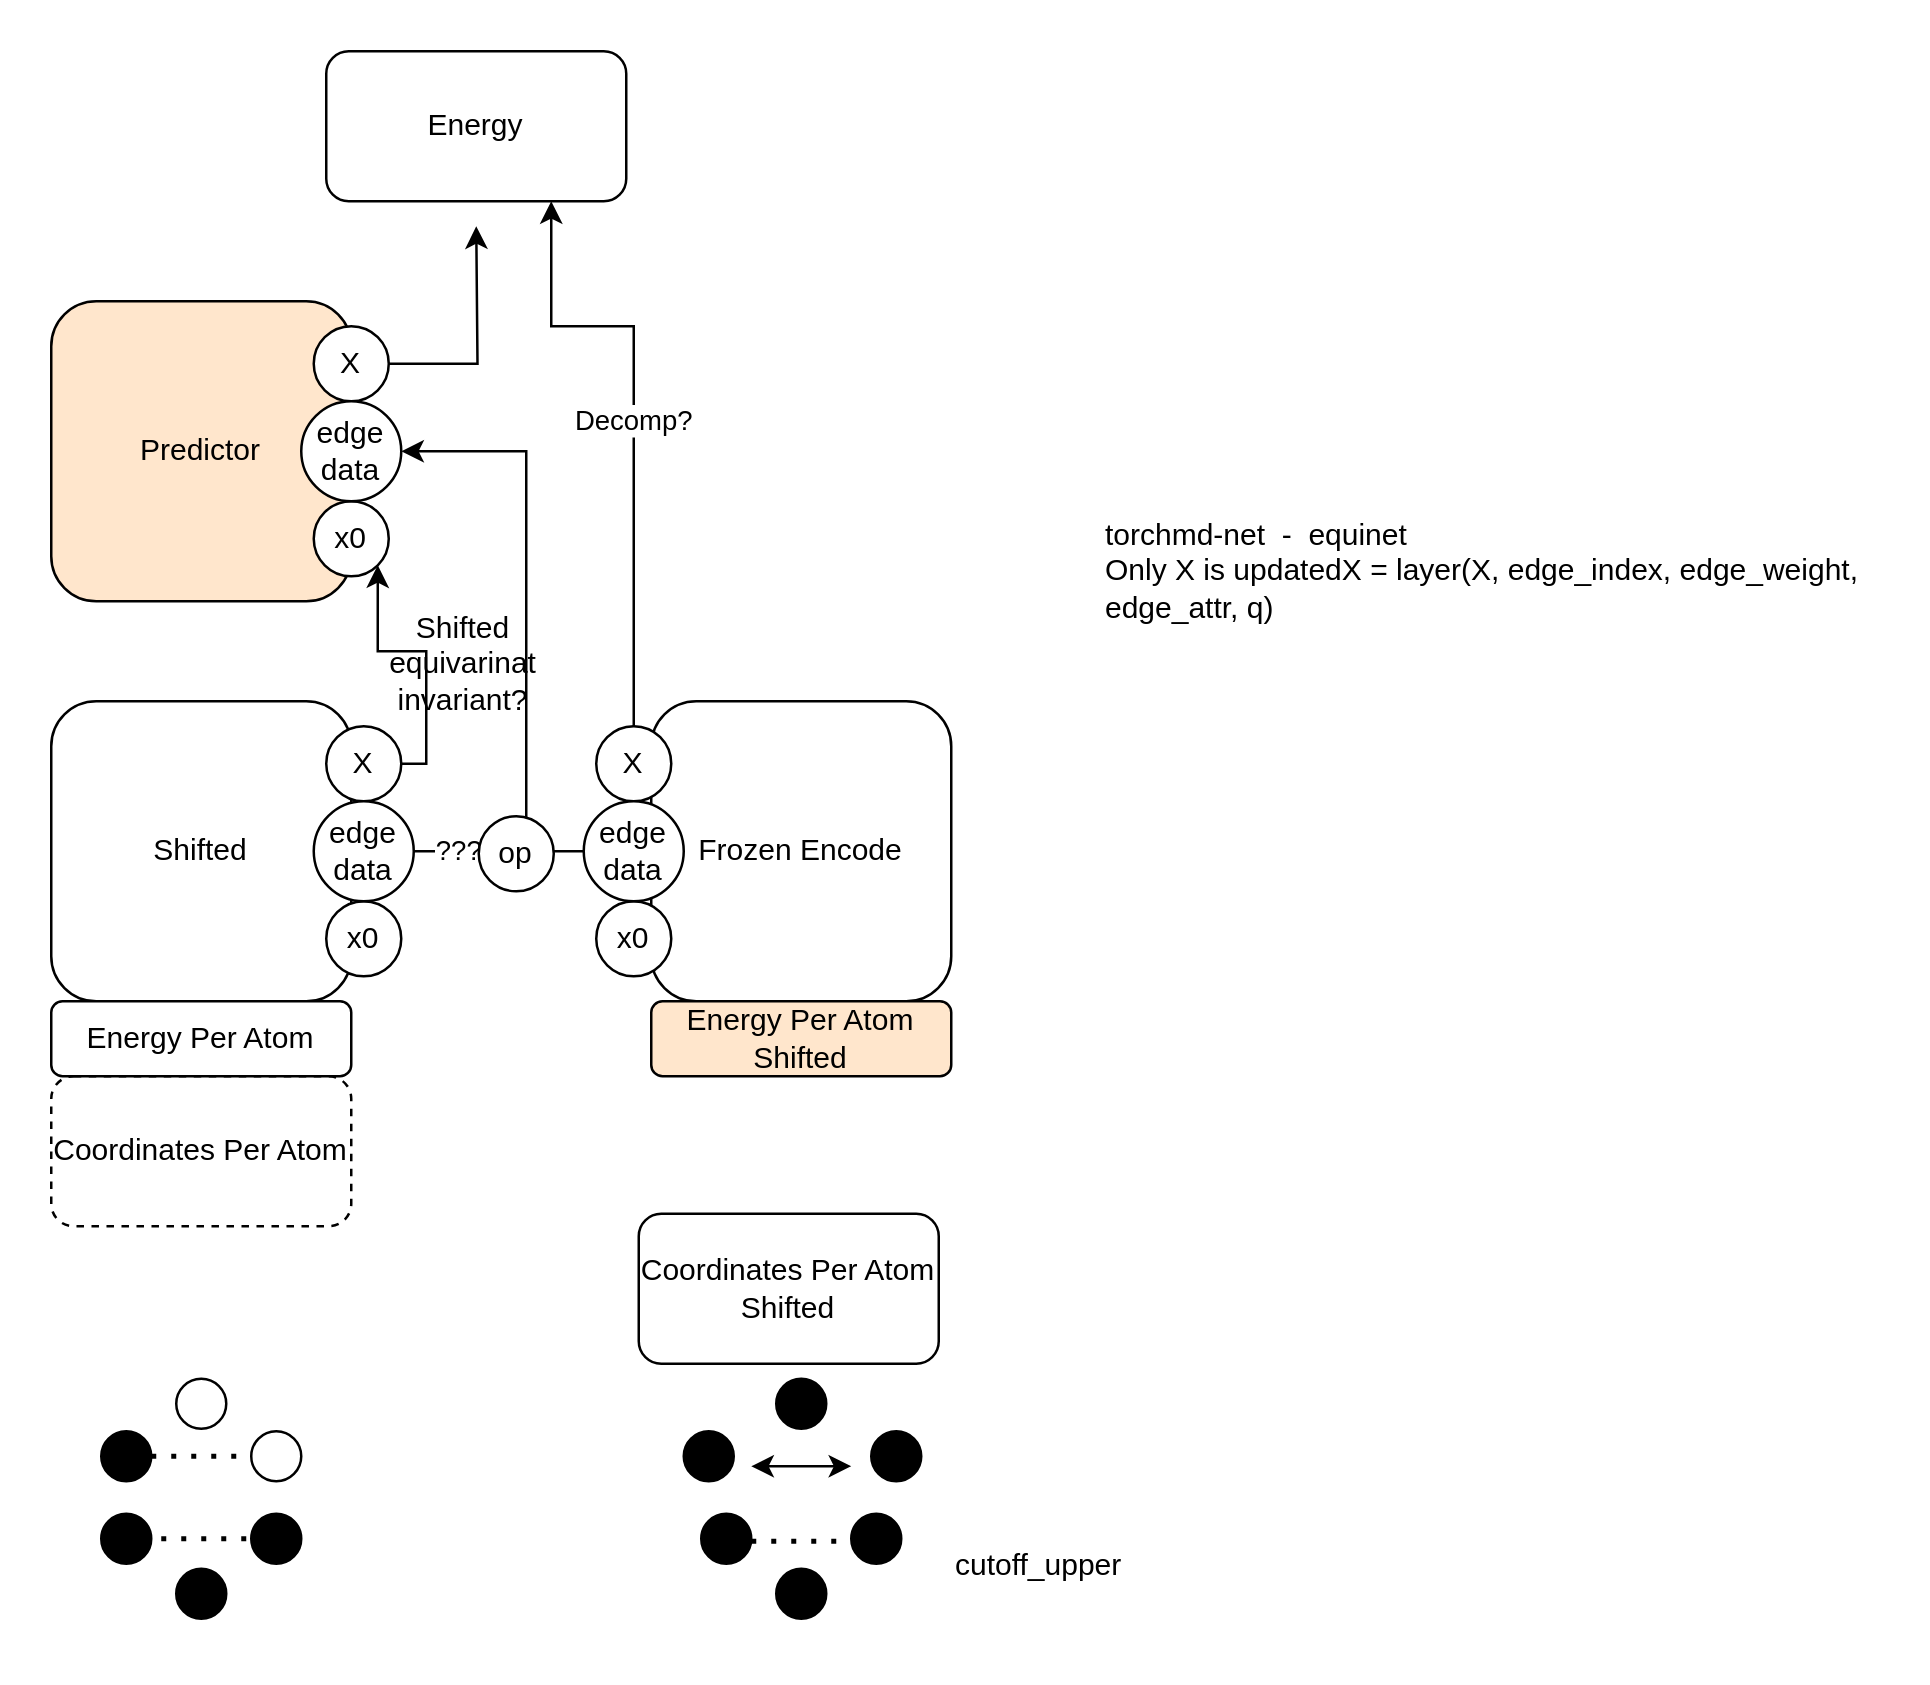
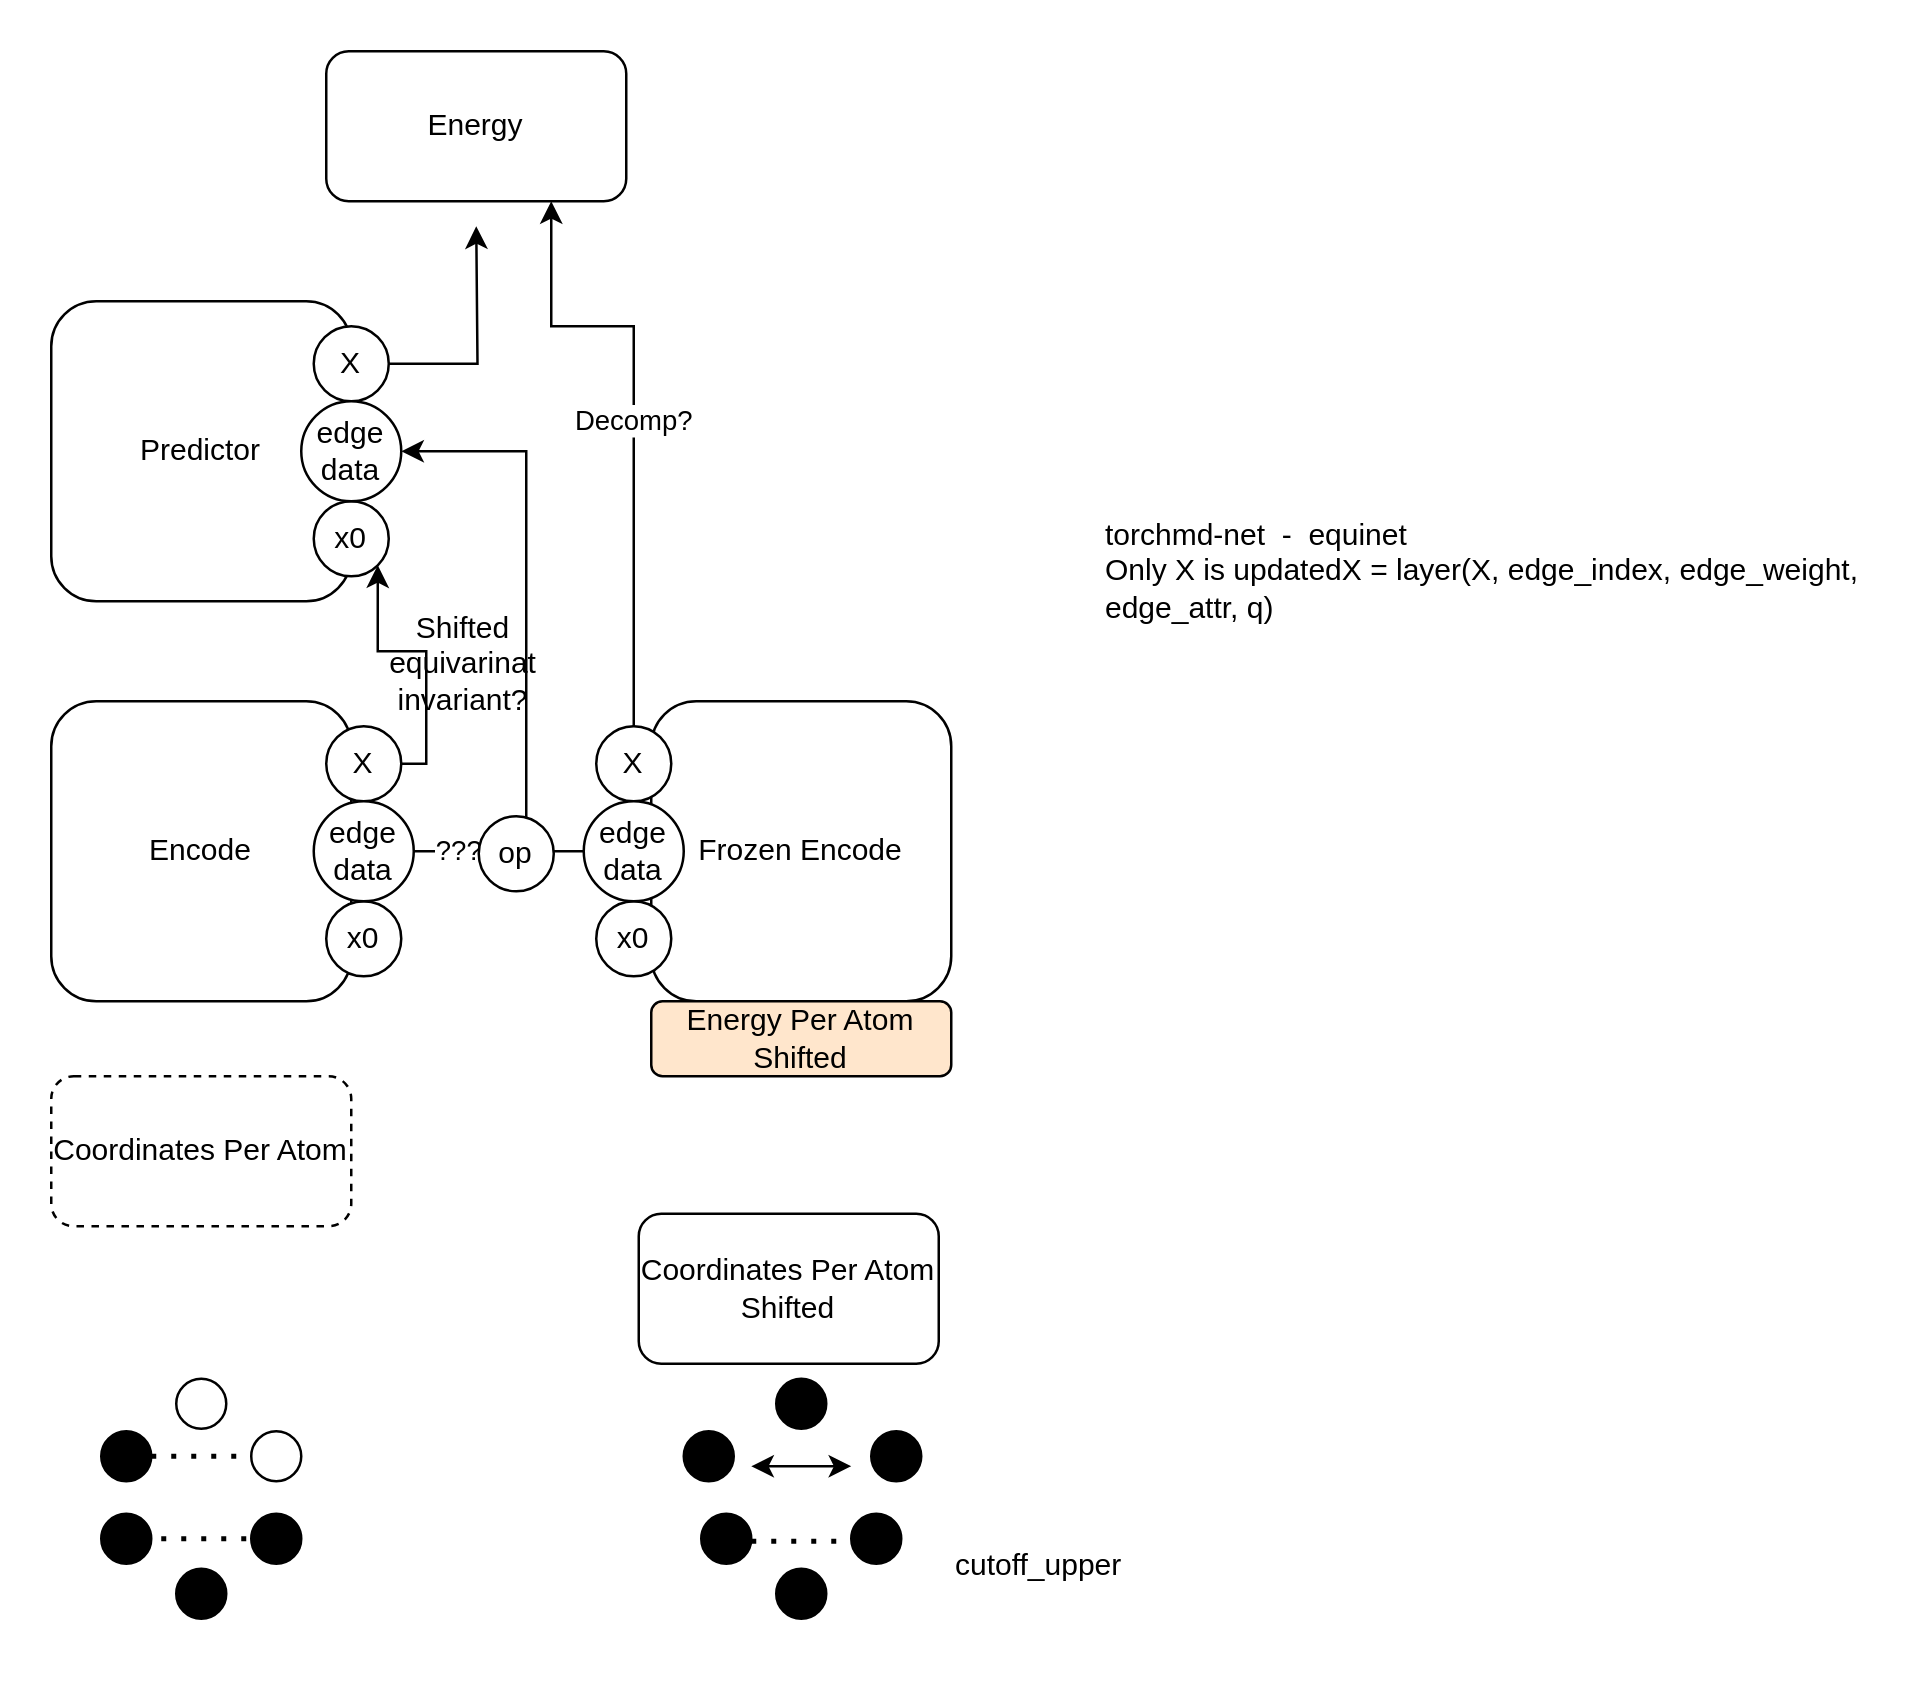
node "Predictor": fillcolor #ffe6cc -> #ffffff
node "Shifted": label "Shifted" -> "Encode"
node "Energy Per Atom": removed
